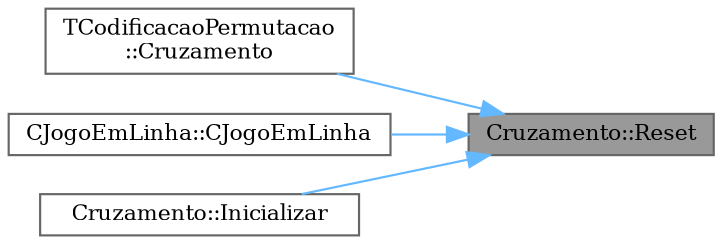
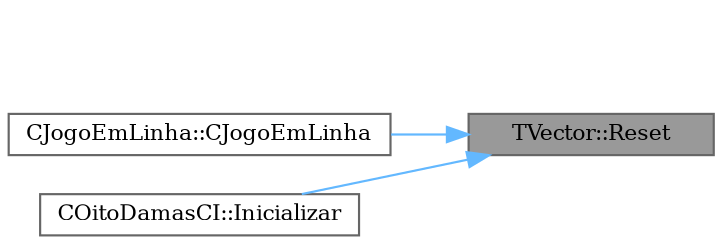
node "TCodificacaoPermutacao ::Cruzamento": removed
node "Cruzamento::Reset": label "Cruzamento::Reset" -> "TVector::Reset"
node "Cruzamento::Inicializar": label "Cruzamento::Inicializar" -> "COitoDamasCI::Inicializar"
